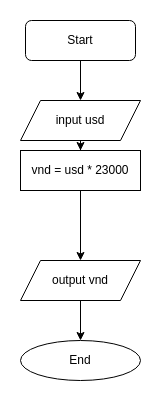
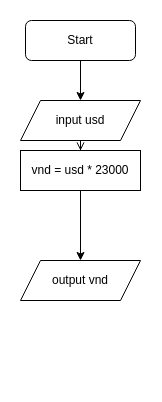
edge "input usd" -> "vnd = usd * 23000": arrowhead classic -> open
edge "output vnd" -> "End": removed
node "End": removed
